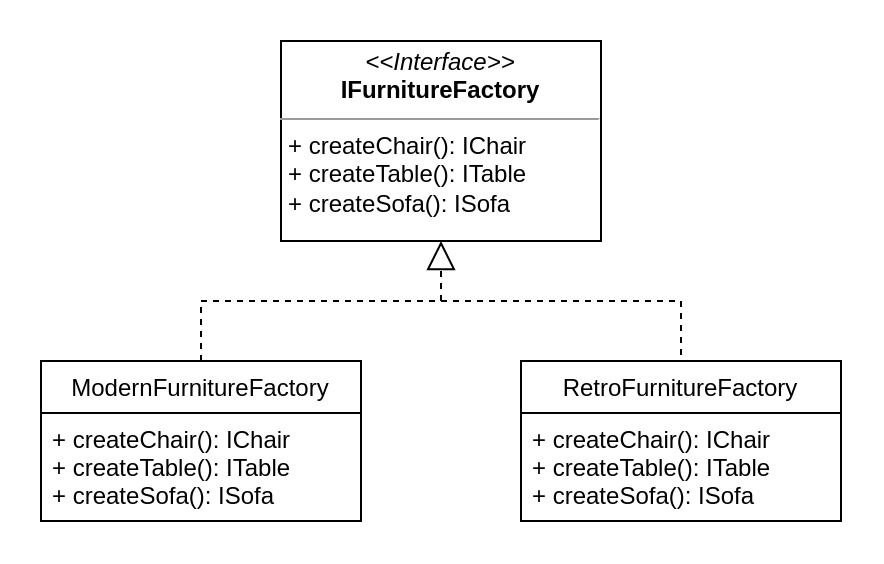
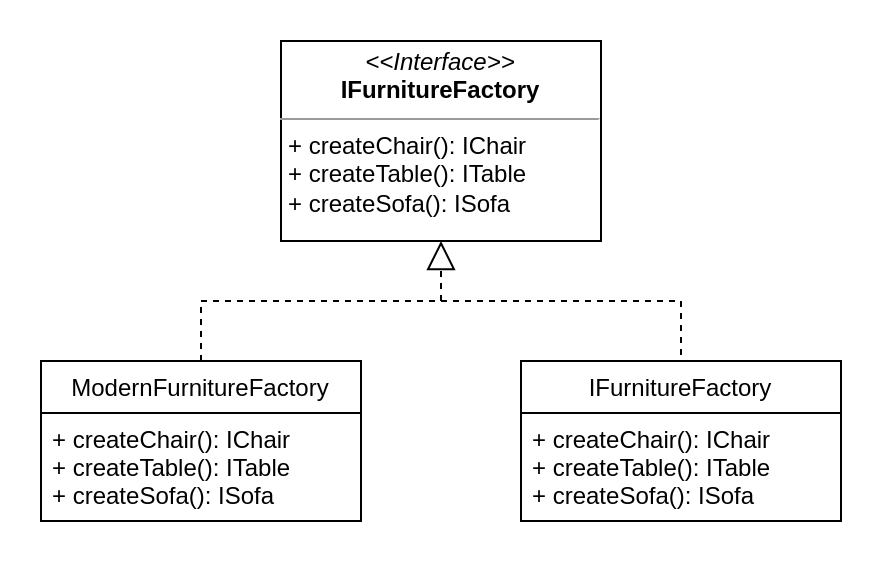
node "RetroFurnitureFactory": label "RetroFurnitureFactory" -> "IFurnitureFactory"
